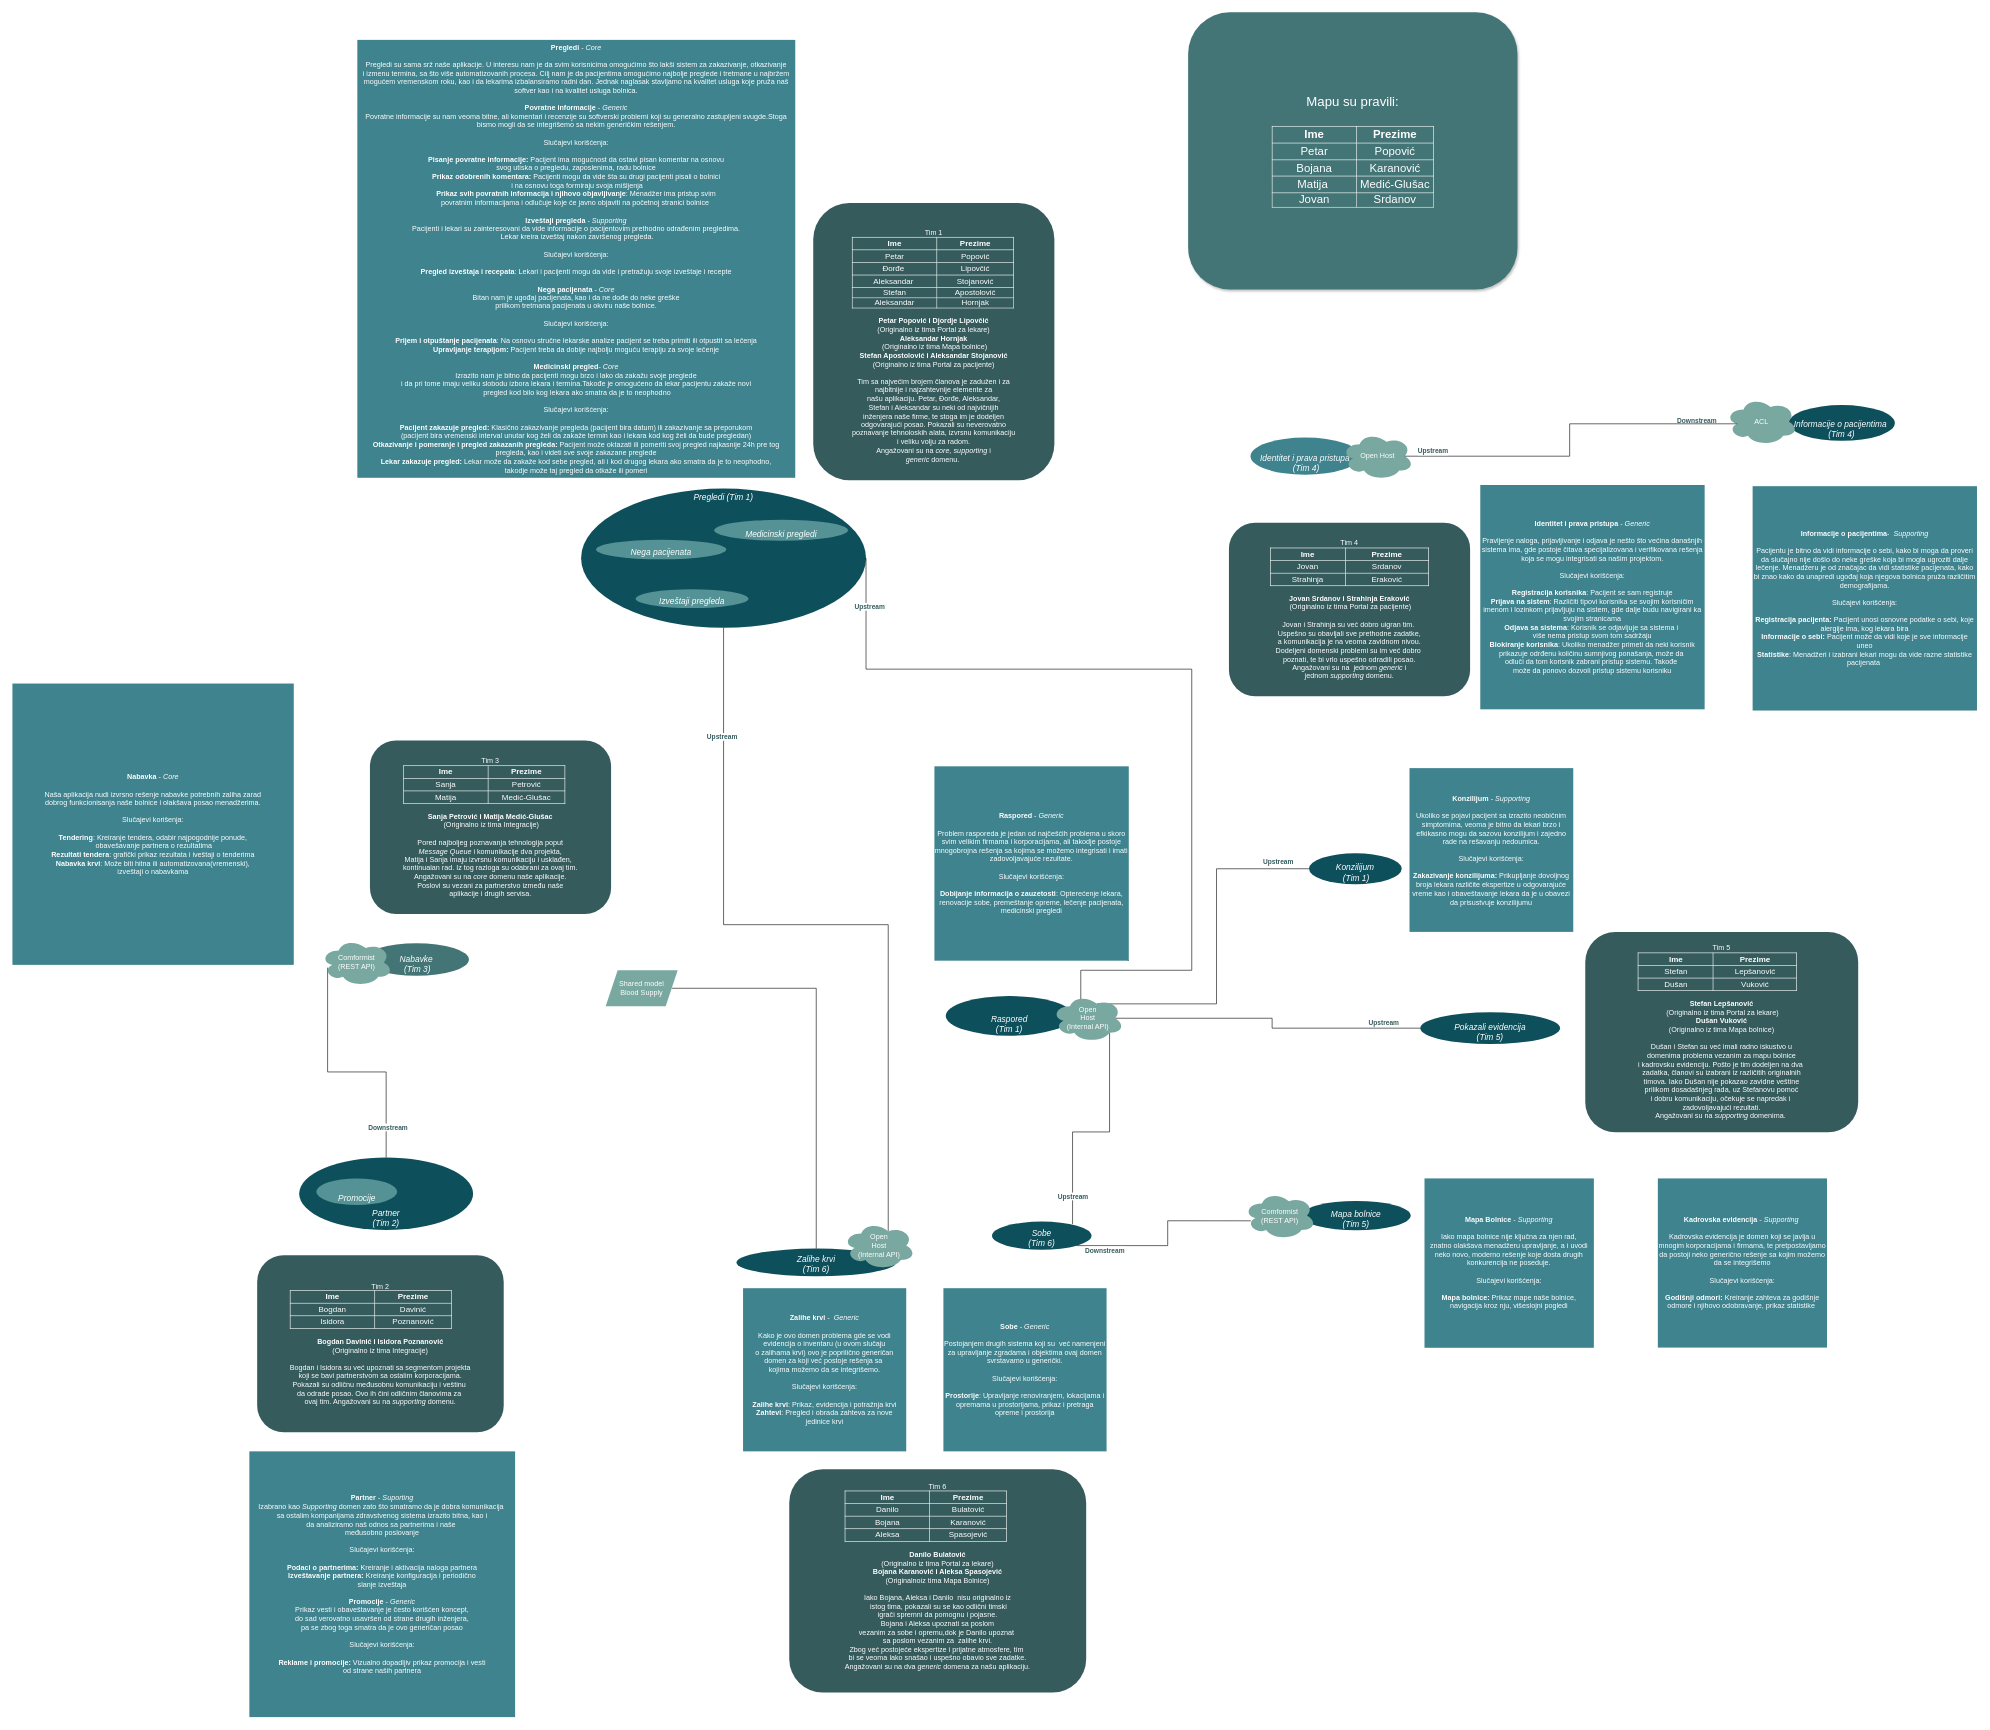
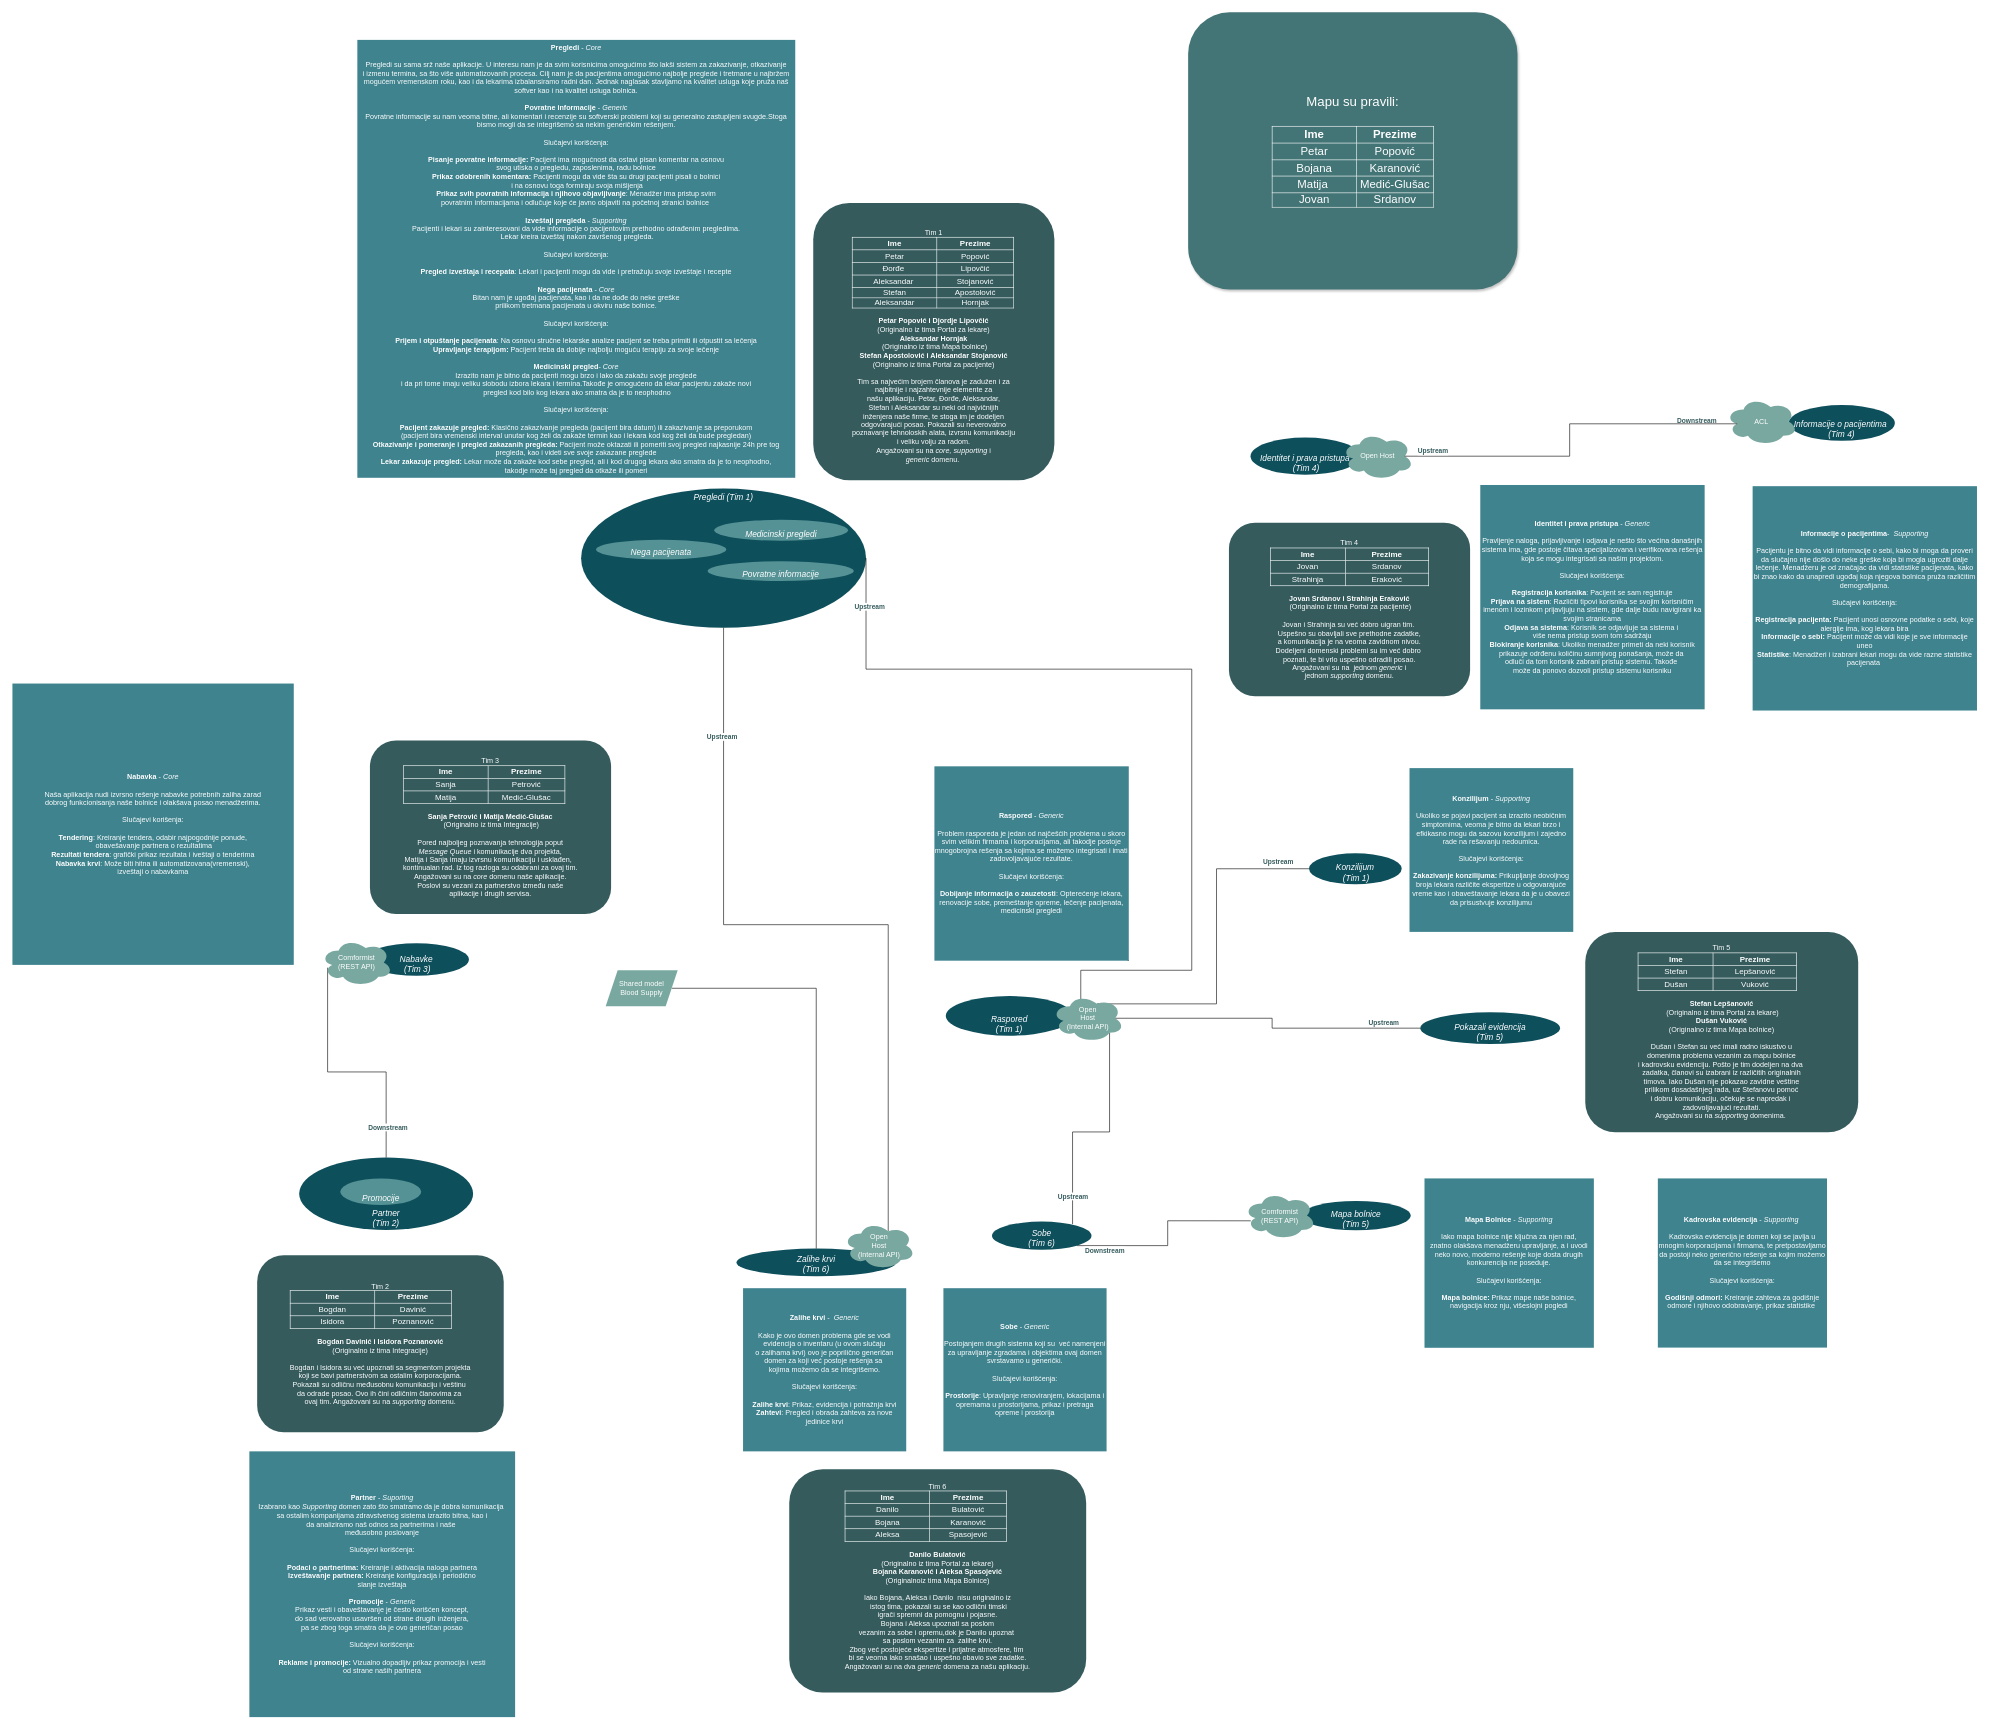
node "Identitet i prava pristupa (Tim 4)": fillcolor #3e838e -> #0e4f5c
node "Povratne informacije": added
node "Izveštaji pregleda": removed
node "Nabavke (Tim 3)": fillcolor #437476 -> #0e4f5c
node "Promocije": moved (357, 1192) -> (381, 1192)
